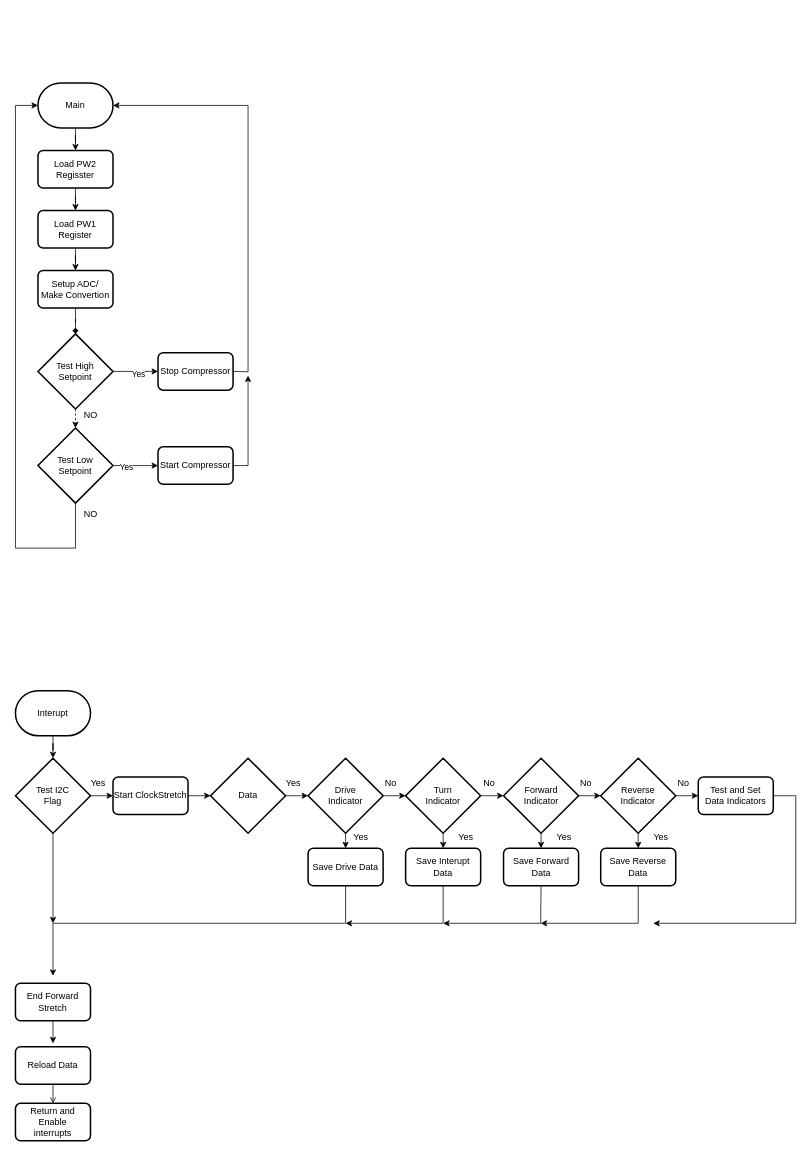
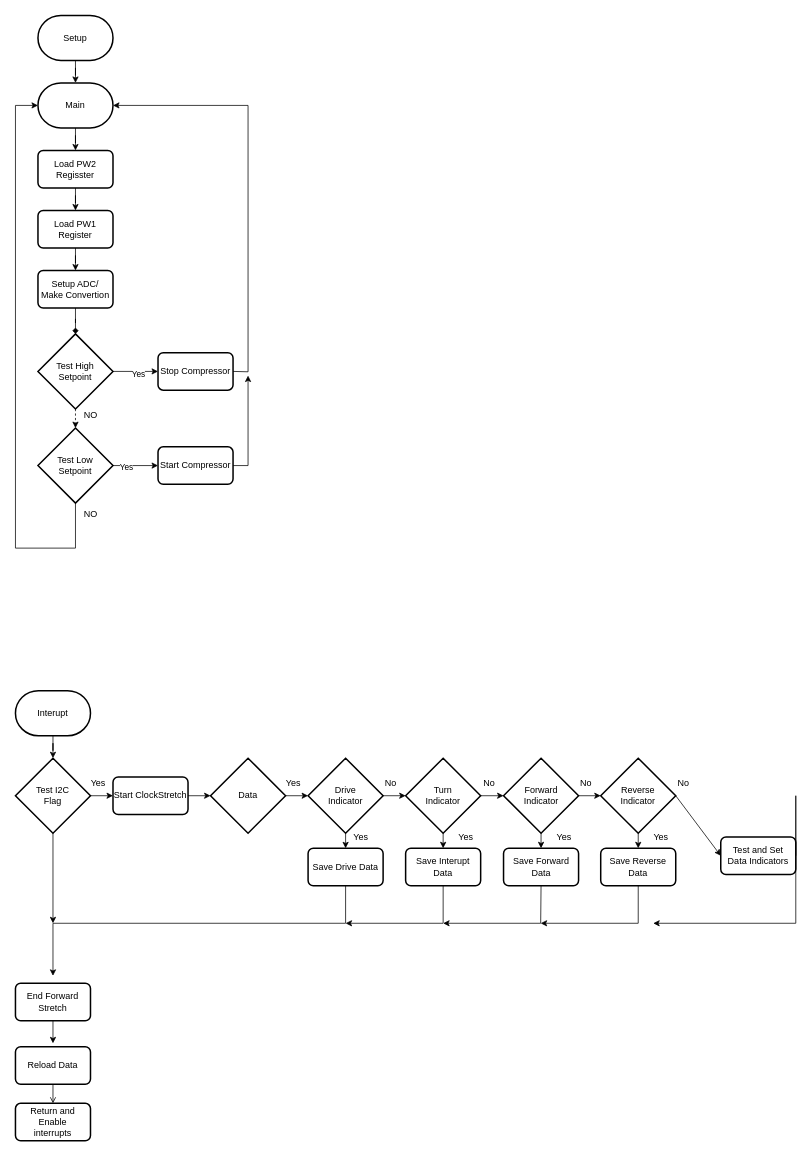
node "Setup": added
edge "Setup" -> "Main": added
node "Test and Set Data Indicators": moved (735, 795) -> (758, 855)
